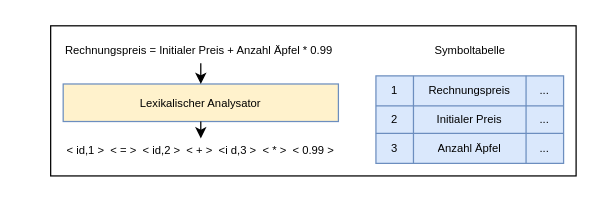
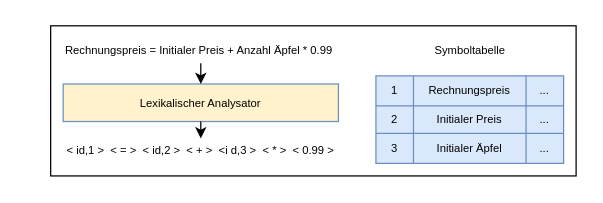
node "Anzahl Äpfel": label "Anzahl Äpfel" -> "Initialer Äpfel"
